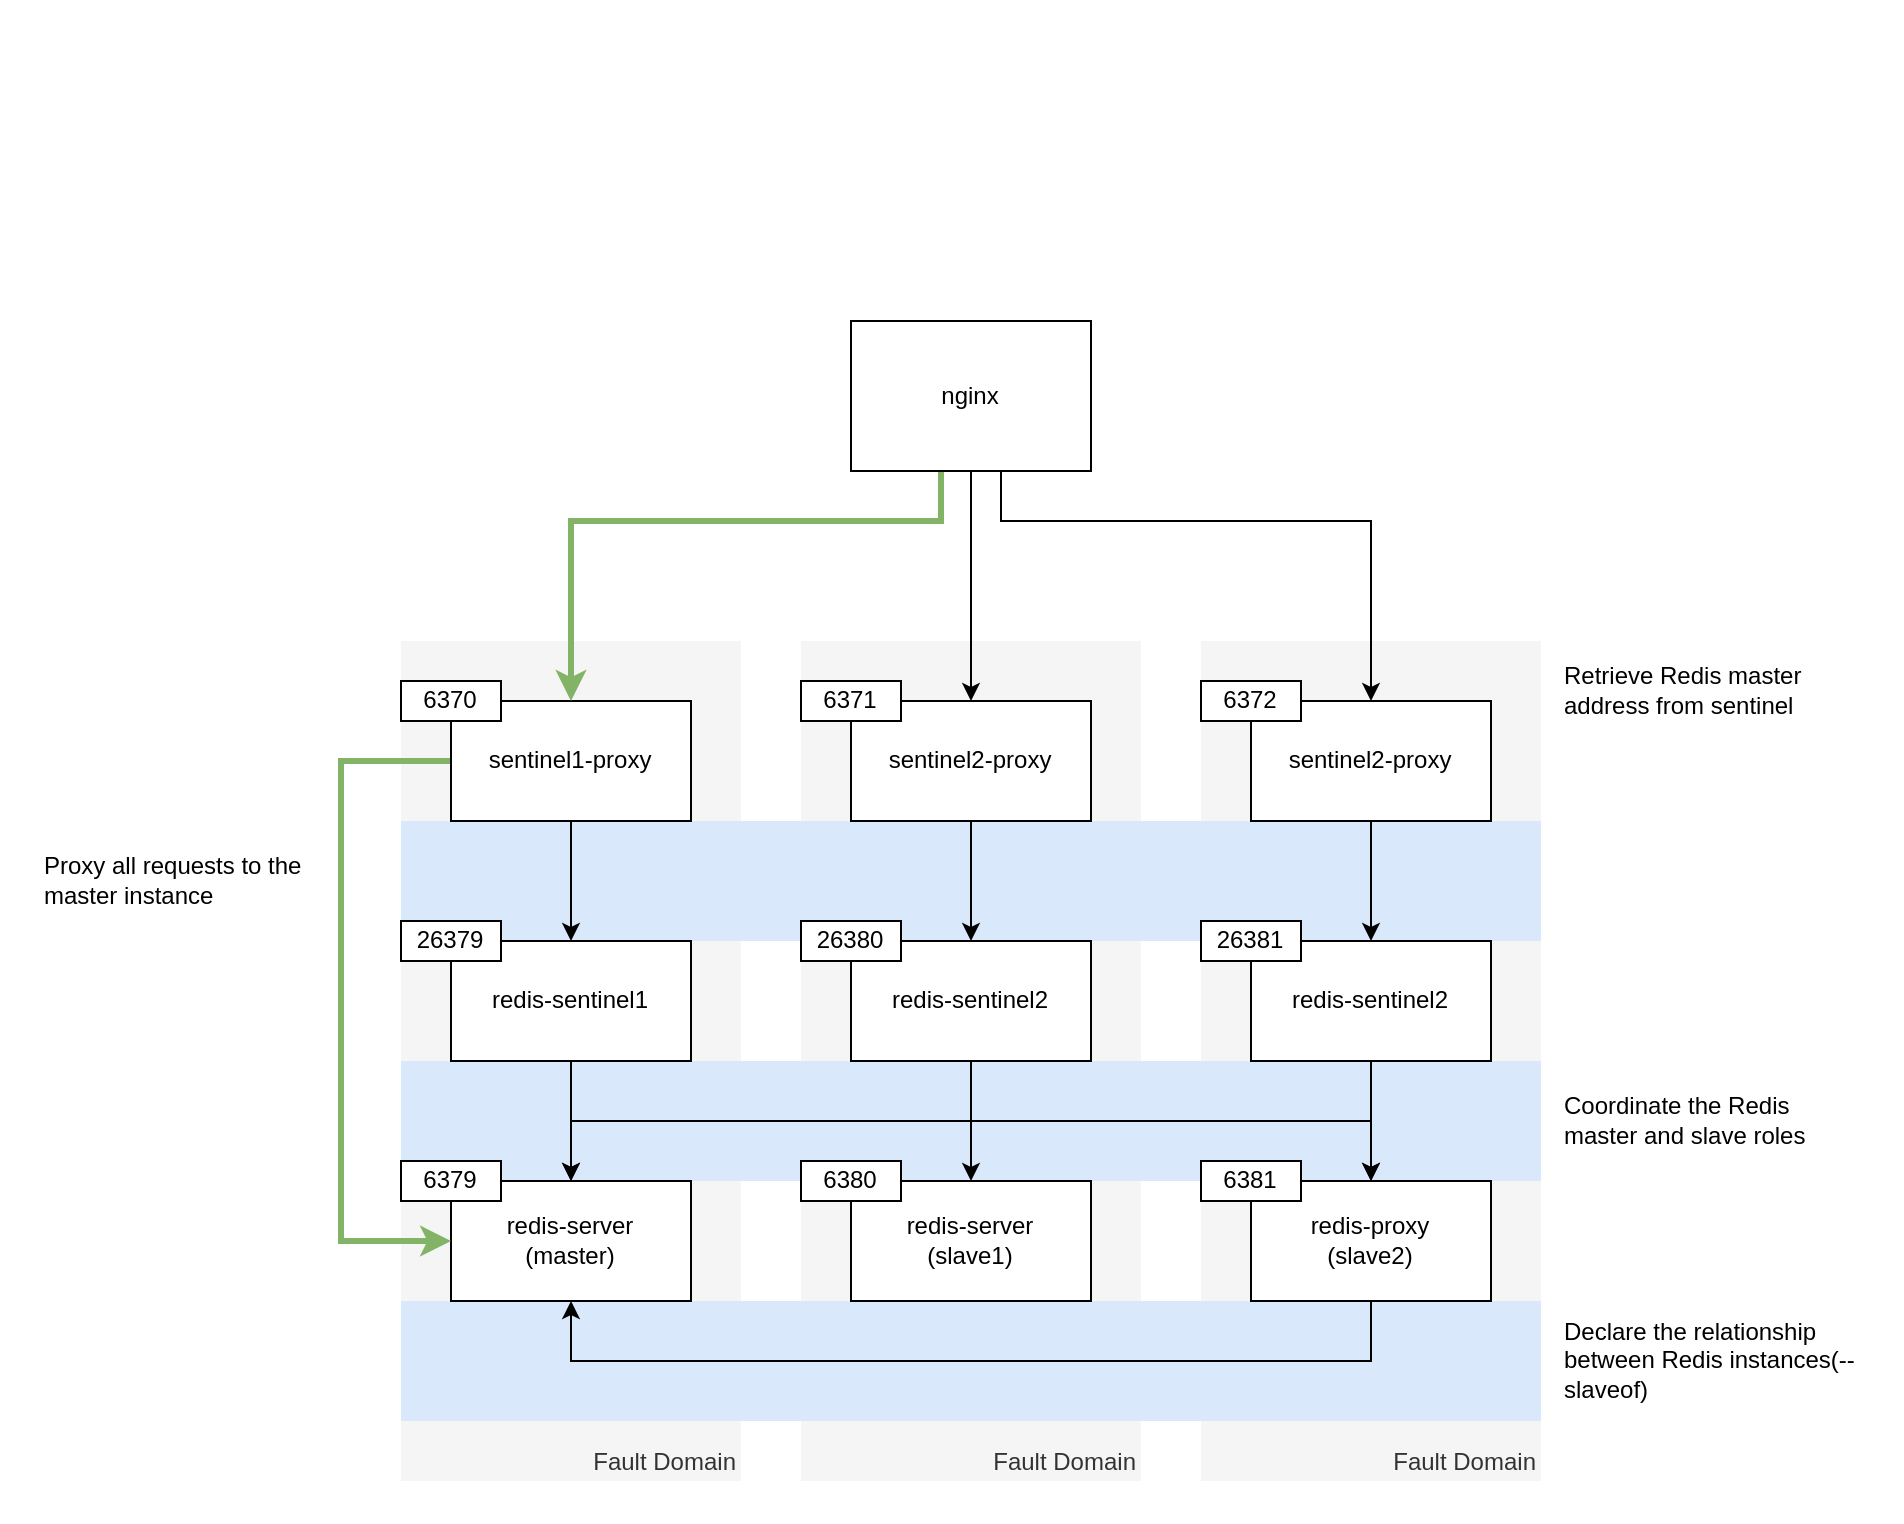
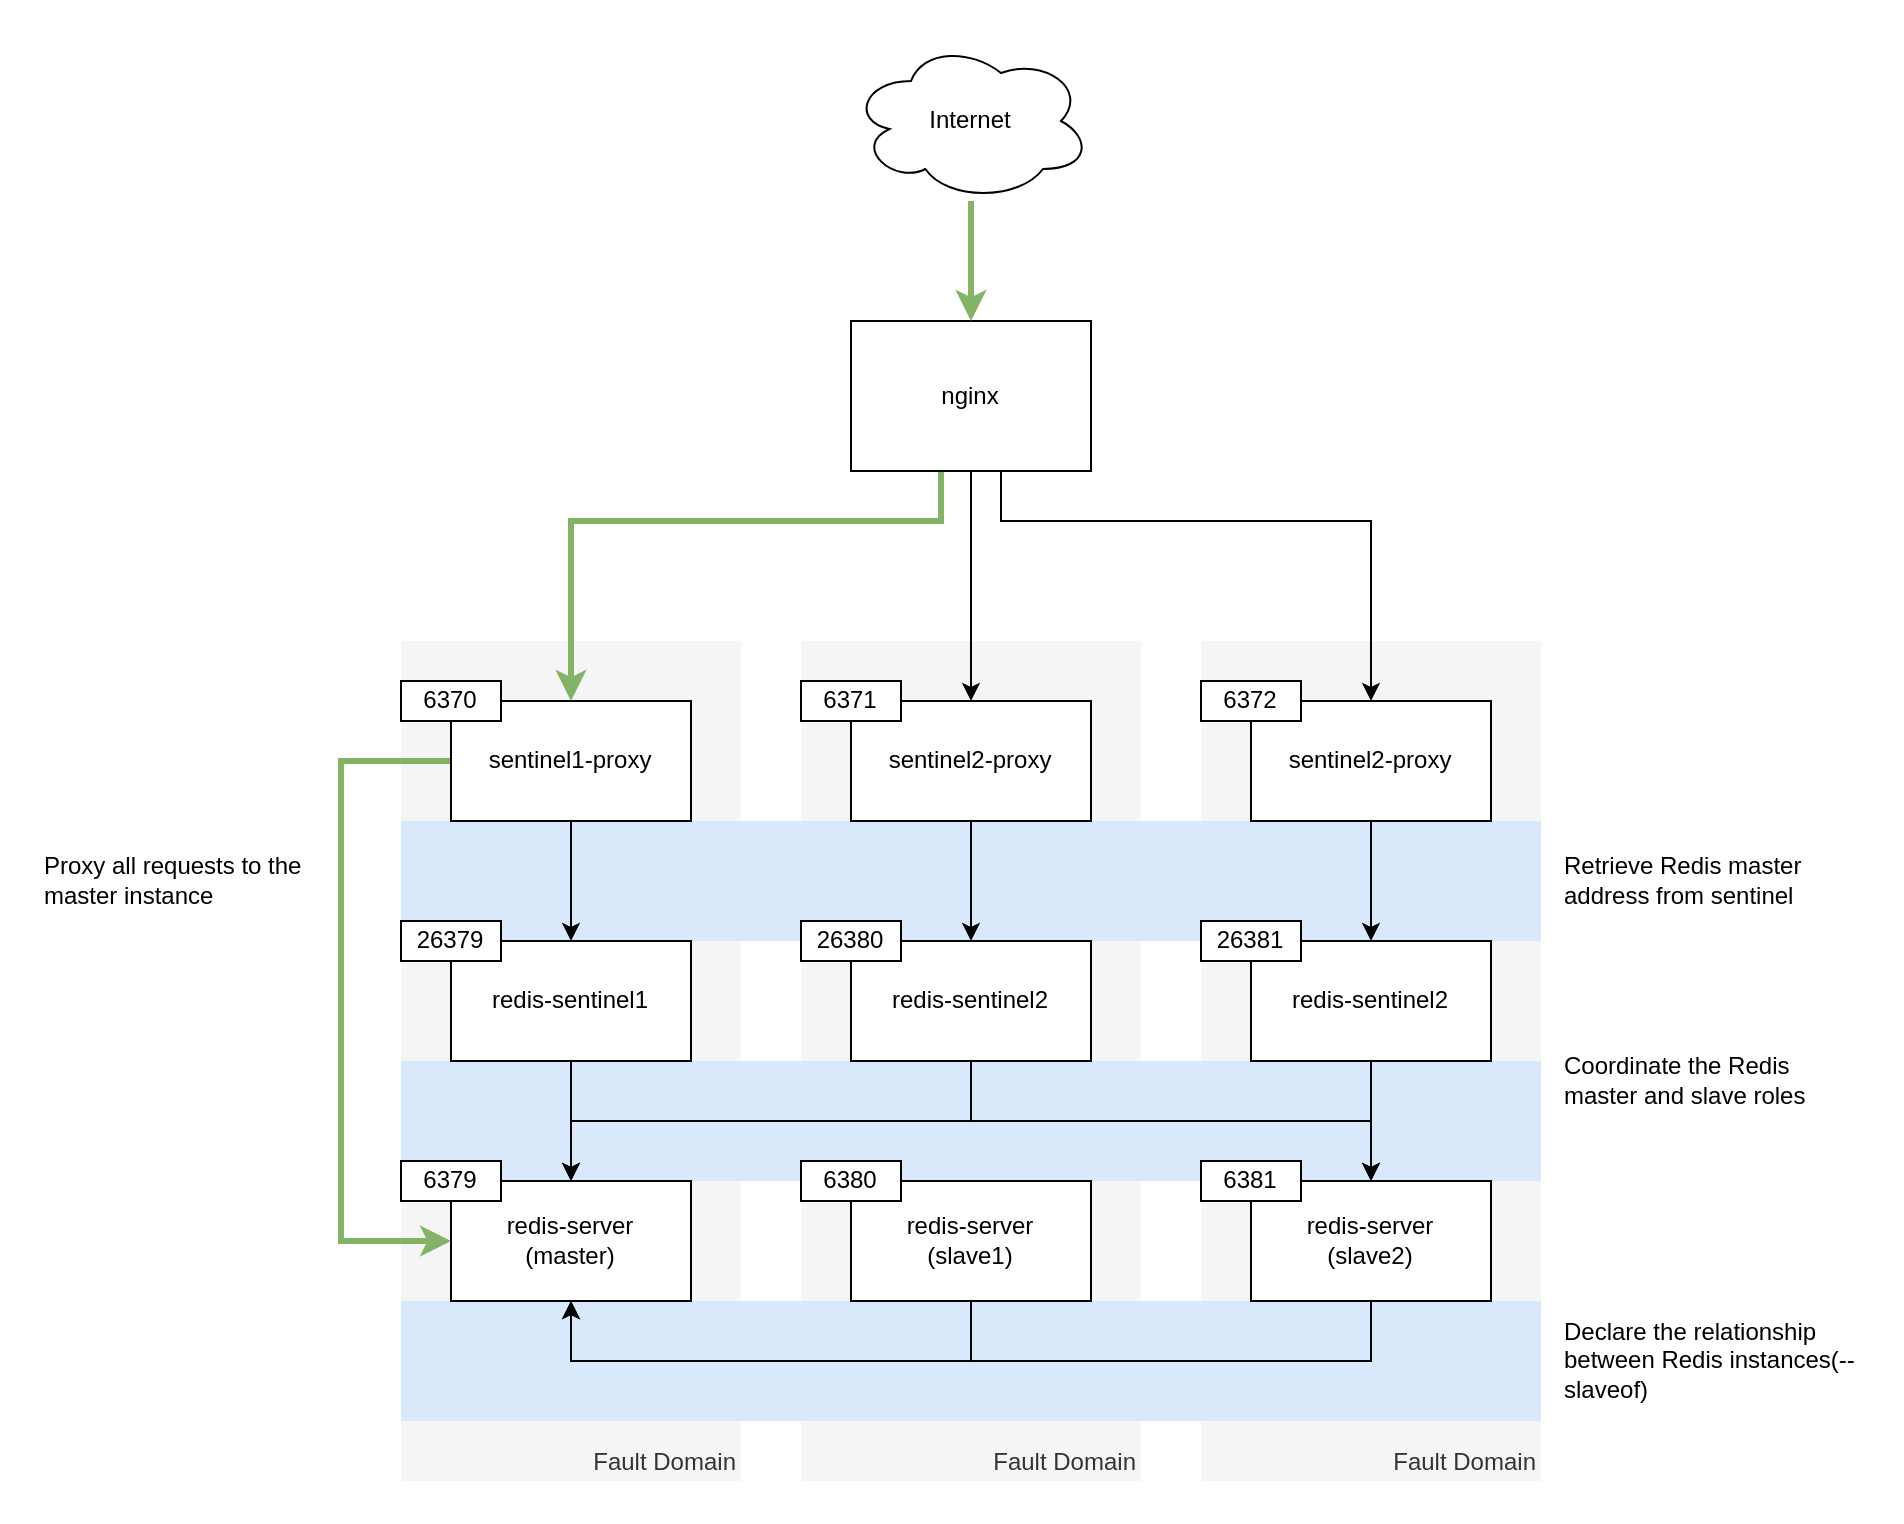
node "Internet": added
edge "Internet" -> "nginx": added
node "Retrieve Redis master address from sentinel": moved (1711, 691) -> (1711, 881)
node "Coordinate the Redis master and slave roles": moved (1711, 1121) -> (1711, 1081)
edge "redis-sentinel1" -> "redis-server (slave1)": removed
node "redis-proxy (slave2)": label "redis-proxy (slave2)" -> "redis-server (slave2)"
edge "redis-server (slave1)" -> "redis-server (master)": added
